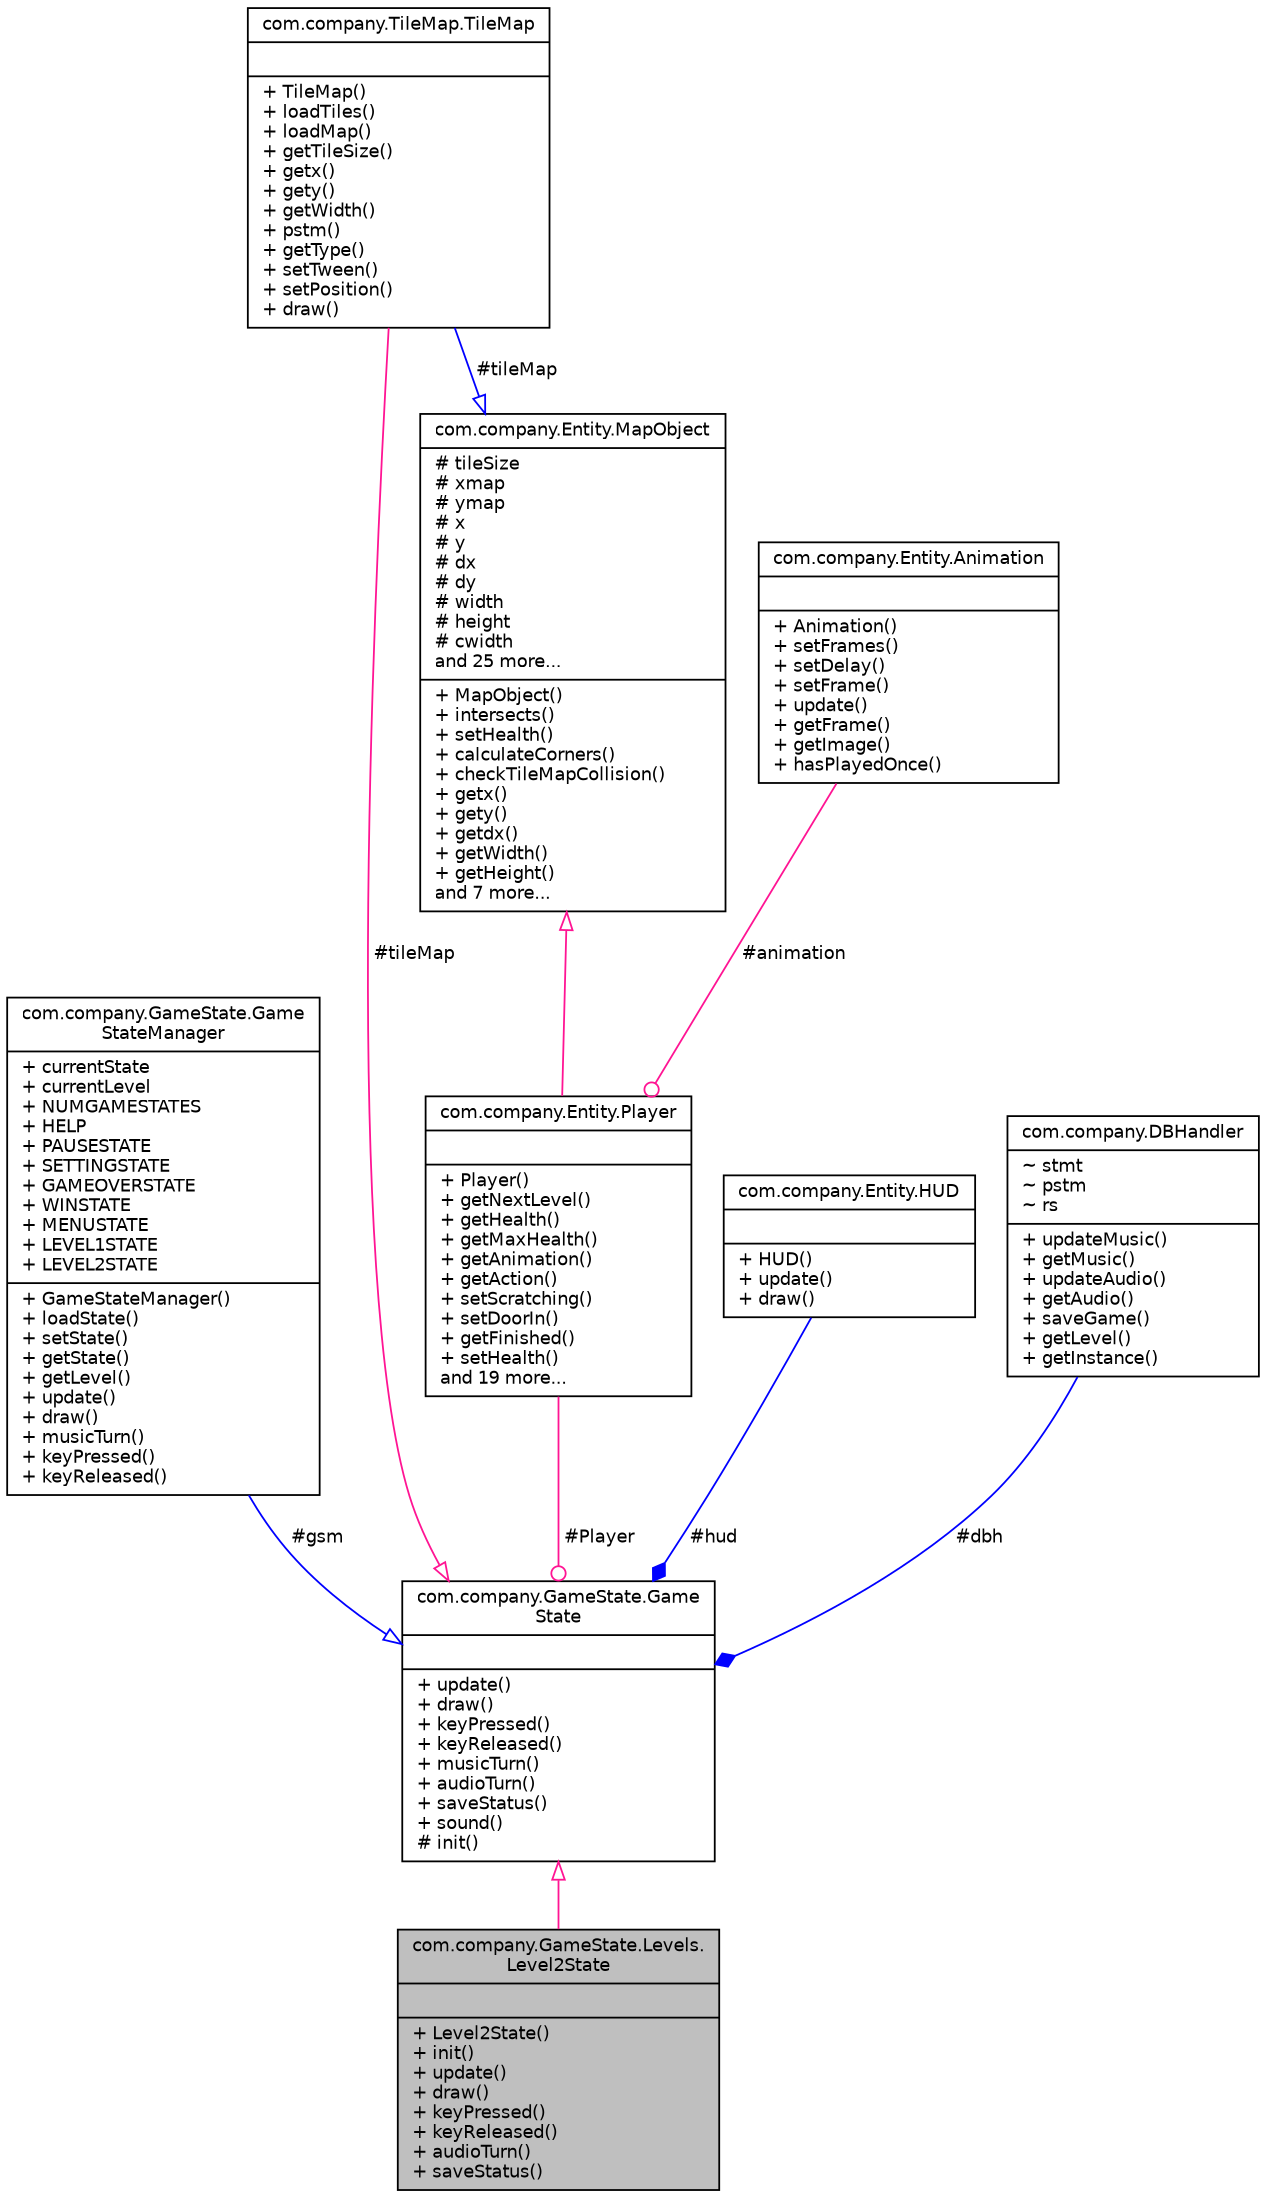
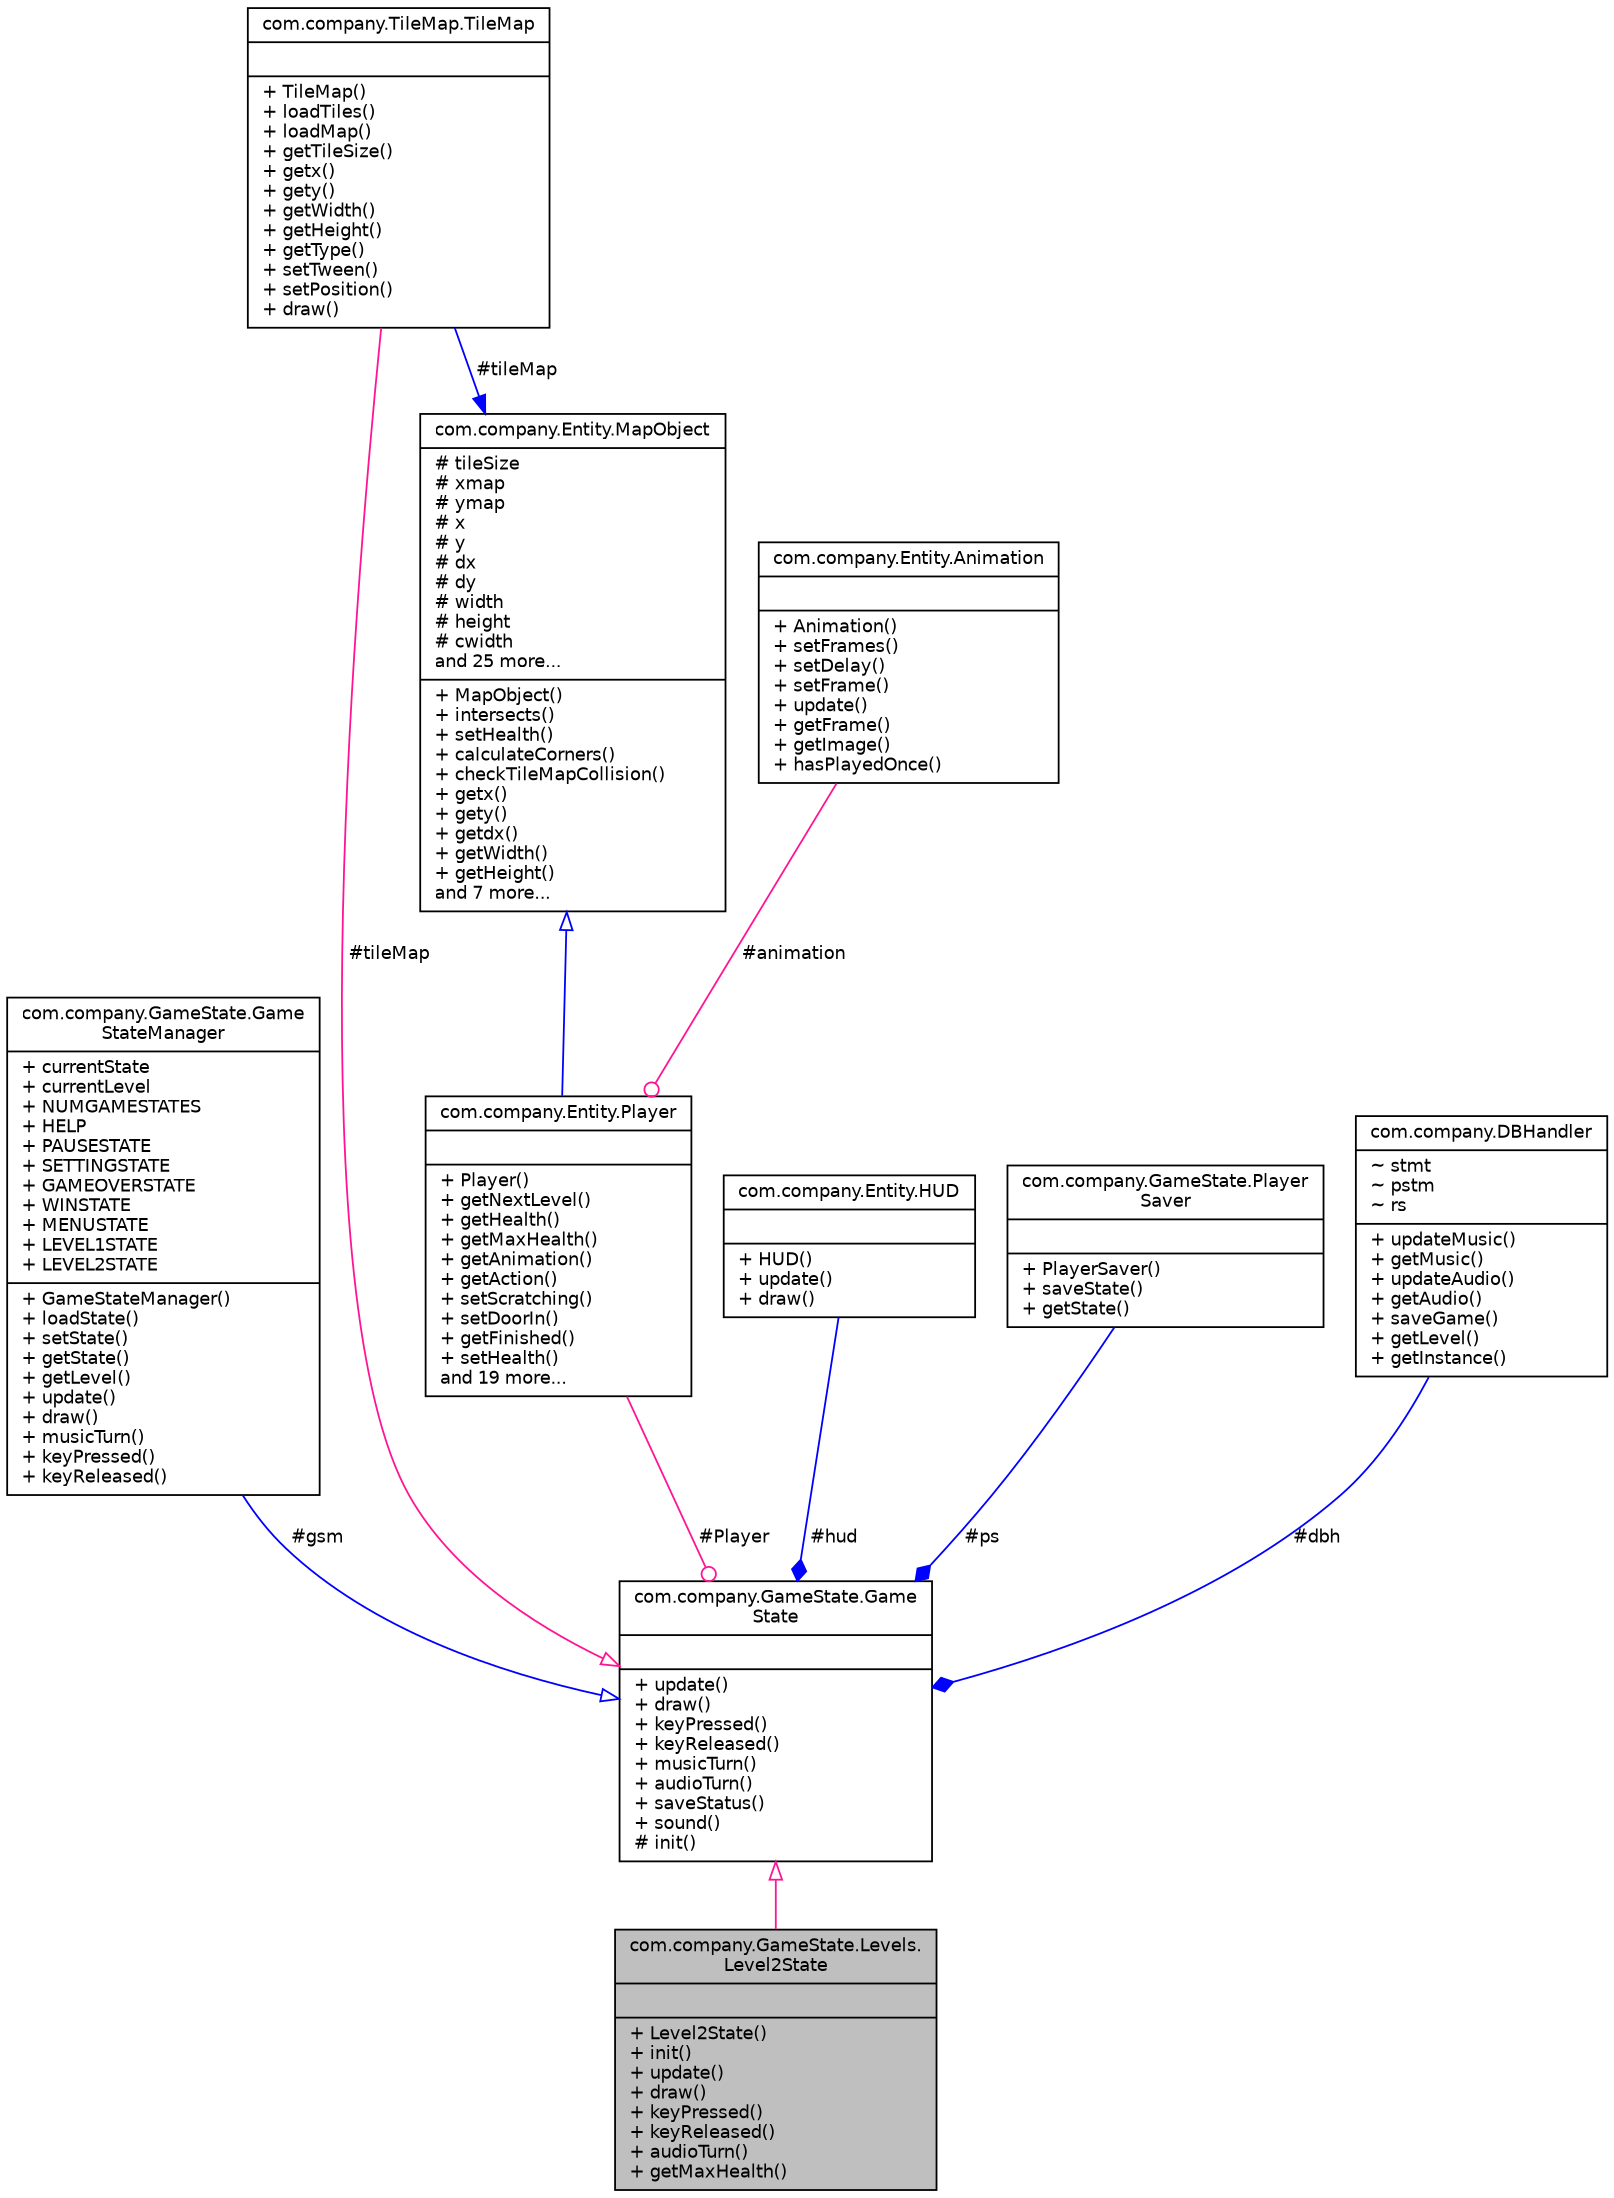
node "com.company.TileMap.TileMap": text "+ pstm()" -> "+ getHeight()"
edge "com.company.TileMap.TileMap" -> "com.company.Entity.MapObject": arrowhead onormal -> normal
edge "com.company.Entity.Player" -> "com.company.Entity.MapObject": color deeppink -> blue
node "com.company.GameState.Player": added
node "com.company.GameState.Levels.": text "+ saveStatus()" -> "+ getMaxHealth()"
